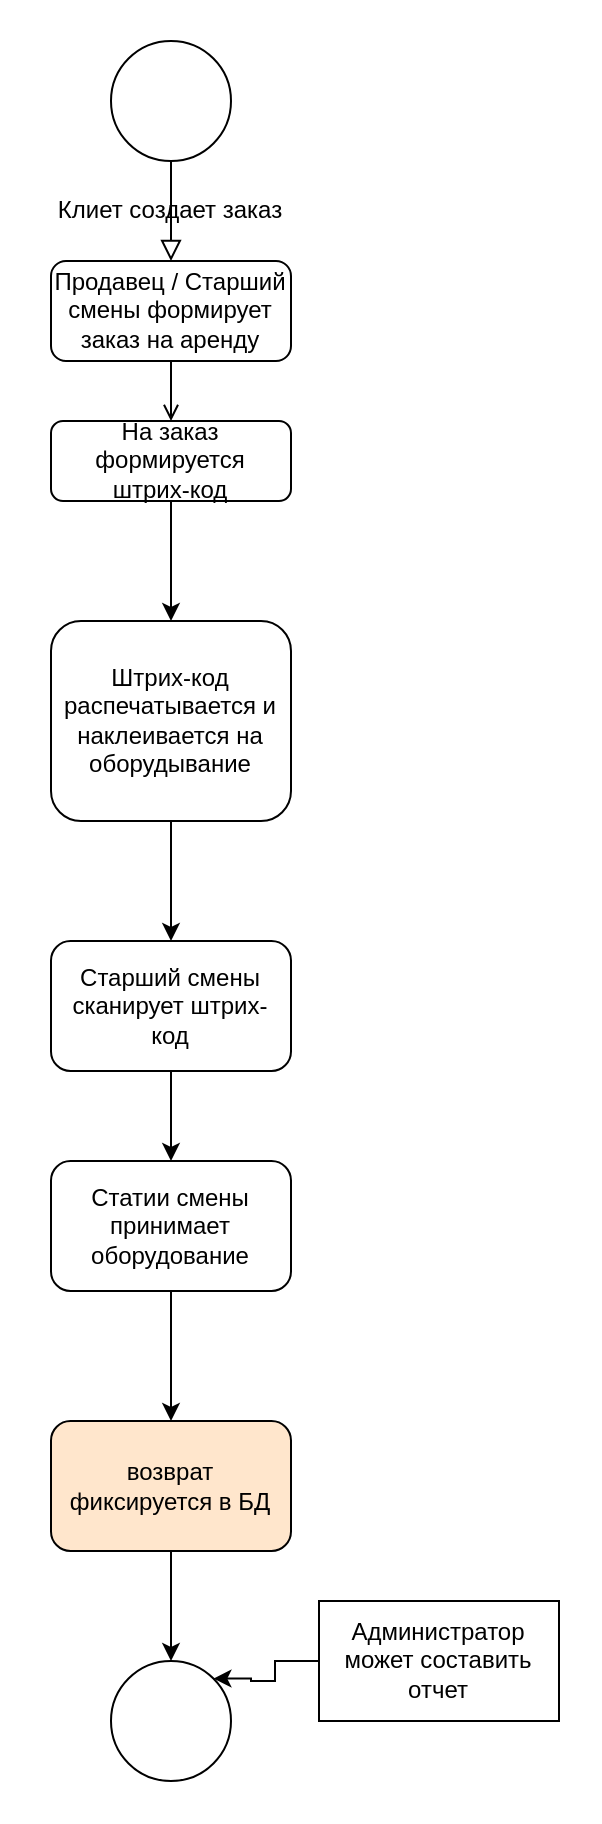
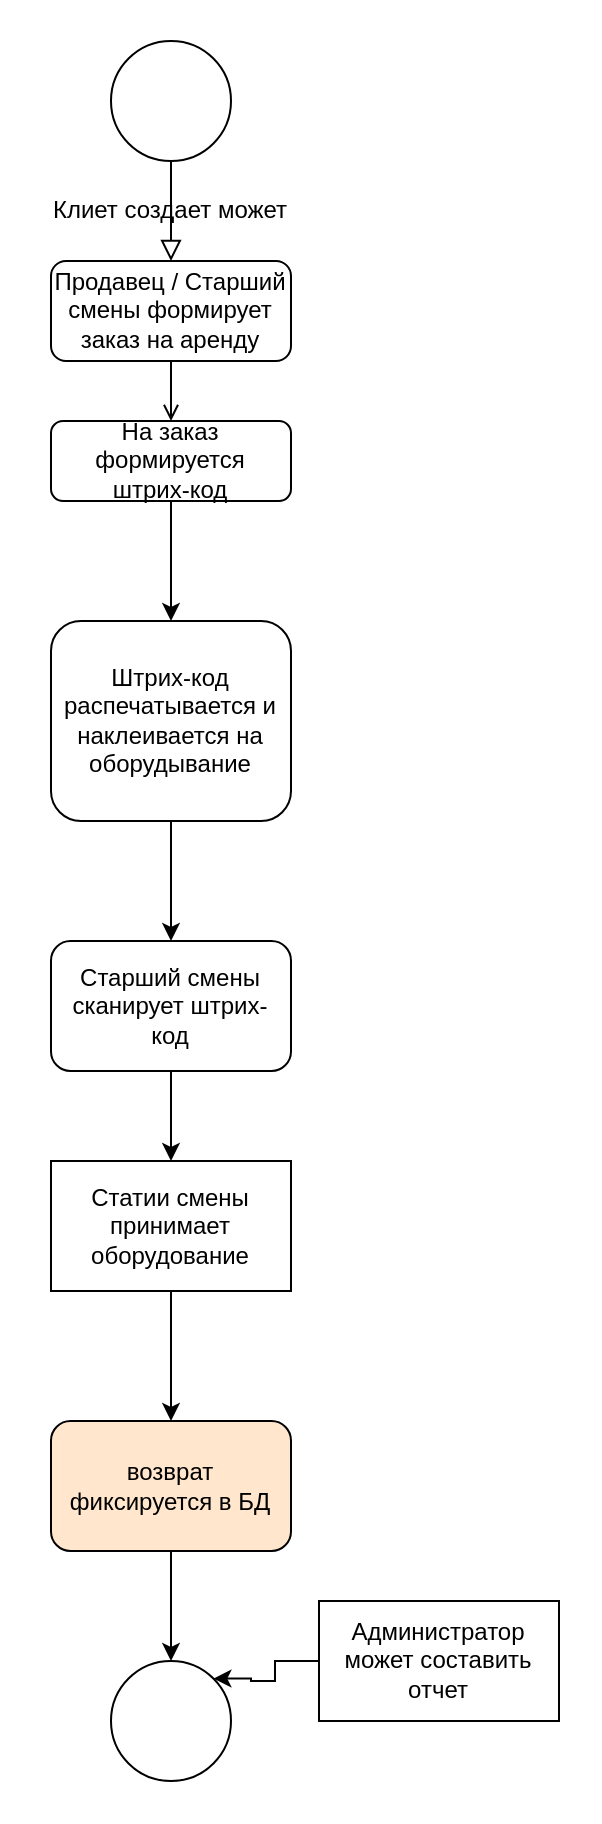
node "Клиет создает заказ": label "Клиет создает заказ" -> "Клиет создает может"
node "Статии смены принимает оборудование": shape rounded rectangle -> rectangle
